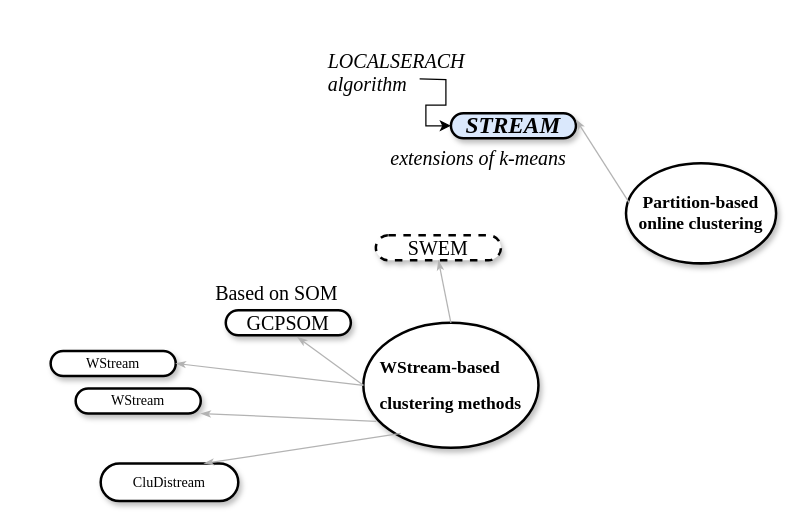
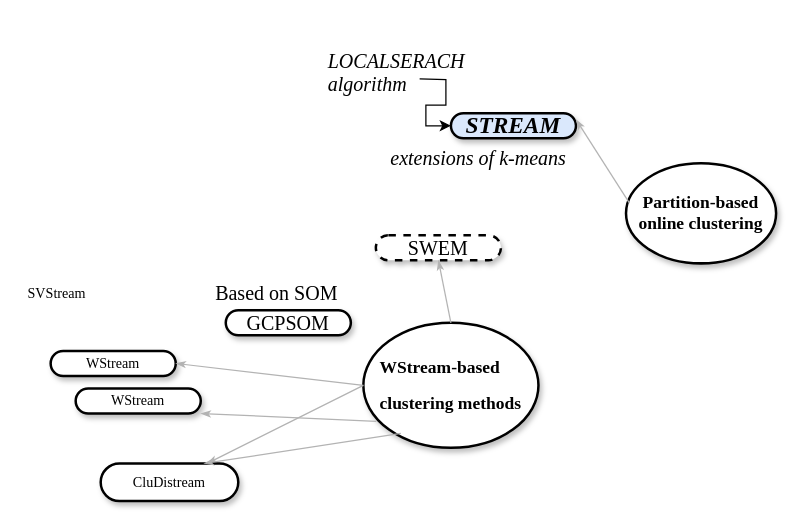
node "SVStream": added
edge "WStream-based clustering methods" -> "GCPSOM": now "WStream-based clustering methods" -> "CluDistream"
